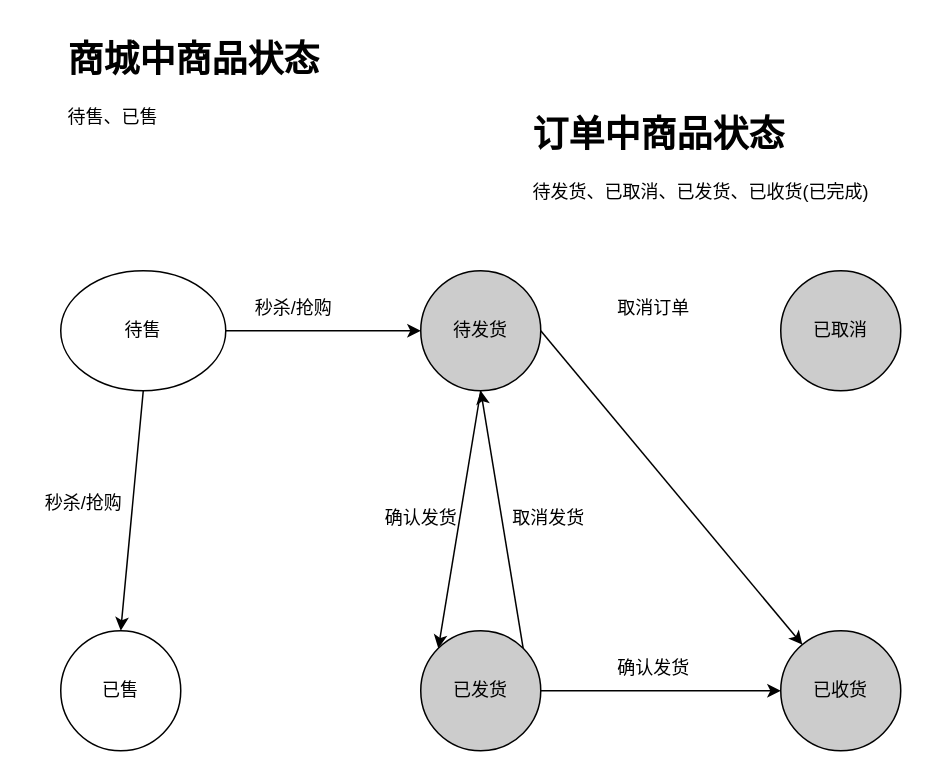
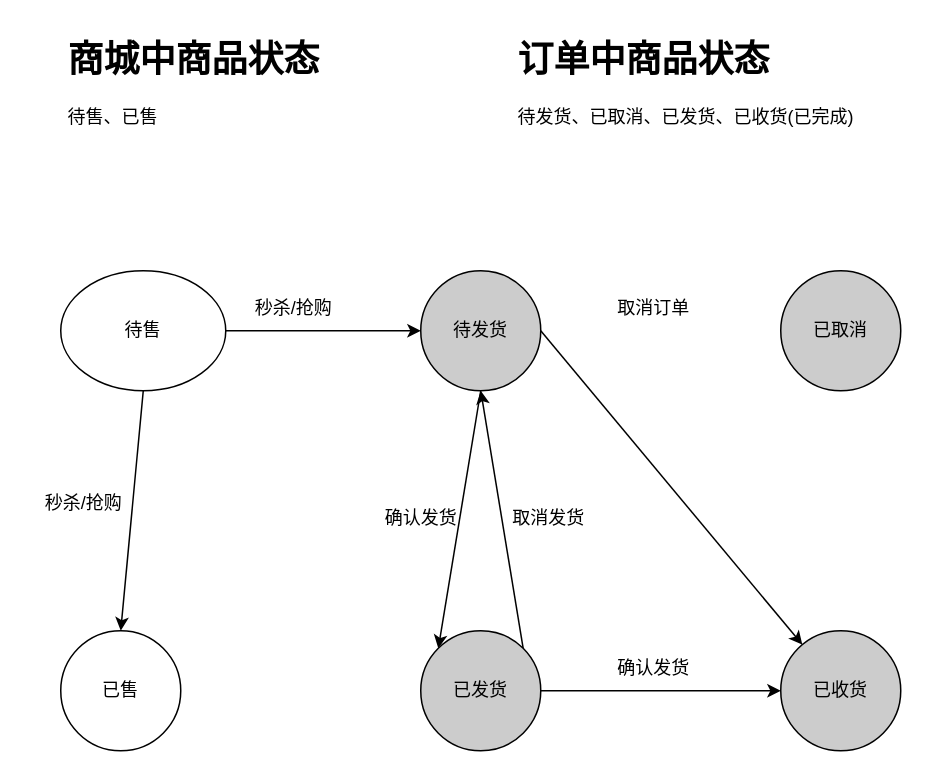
node "订单中商品状态待发货、已取消、已发货、已收货(已完成)": moved (721, 166) -> (706, 91)
